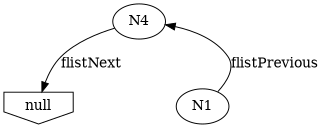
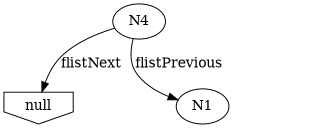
edge "N1" -> "N4": reversed
